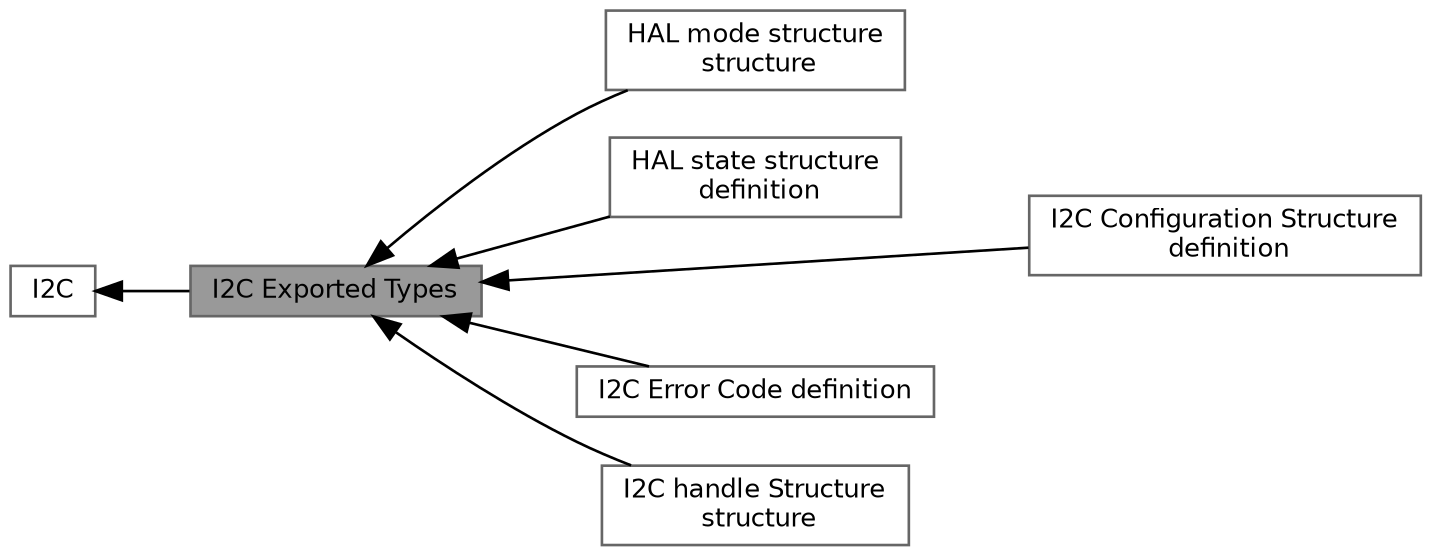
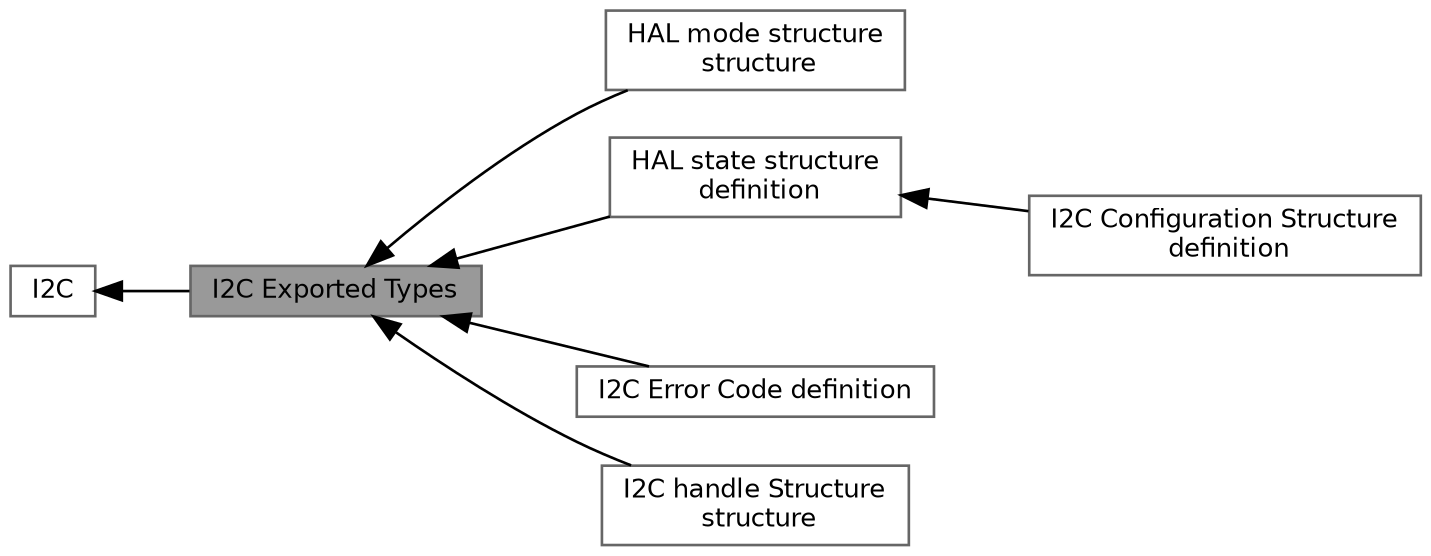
edge "I2C Configuration Structure definition" -> "I2C Exported Types": now "I2C Configuration Structure definition" -> "HAL state structure definition"
